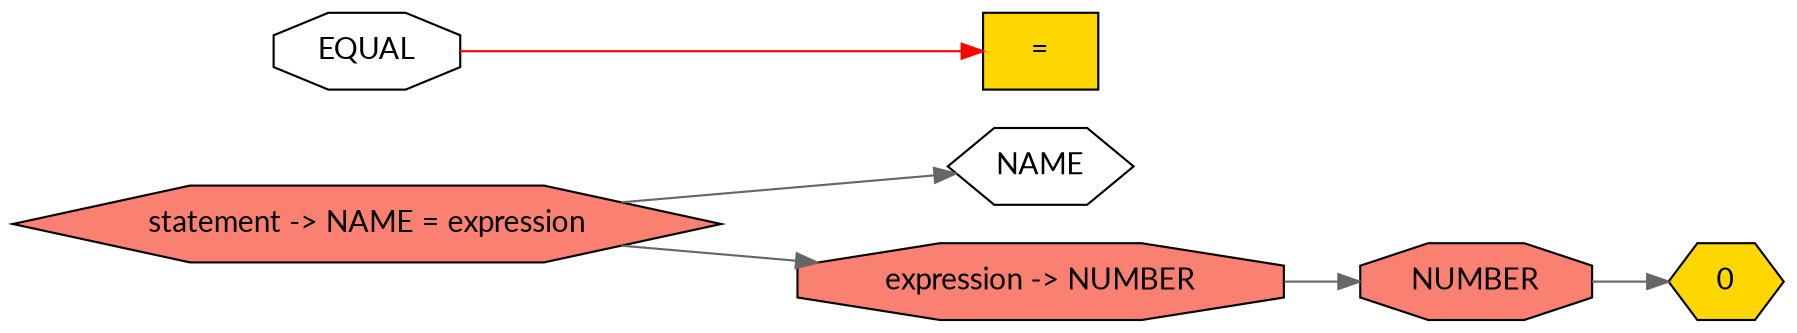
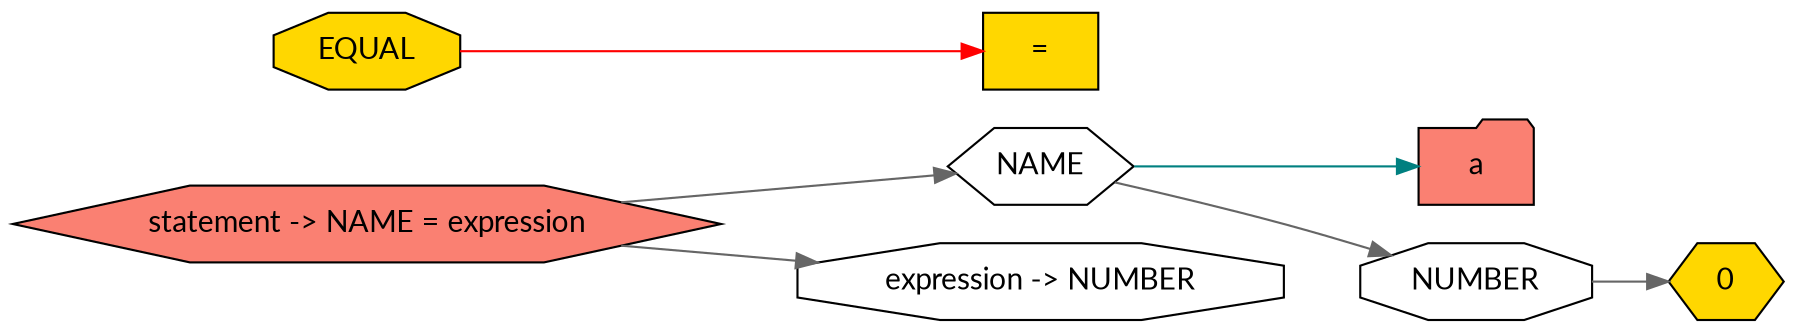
node "EQUAL": fillcolor white -> gold
node "a": added
node "expression -> NUMBER": fillcolor salmon -> white
edge "expression -> NUMBER" -> "NUMBER": now "NAME" -> "NUMBER"
node "NUMBER": fillcolor salmon -> white
